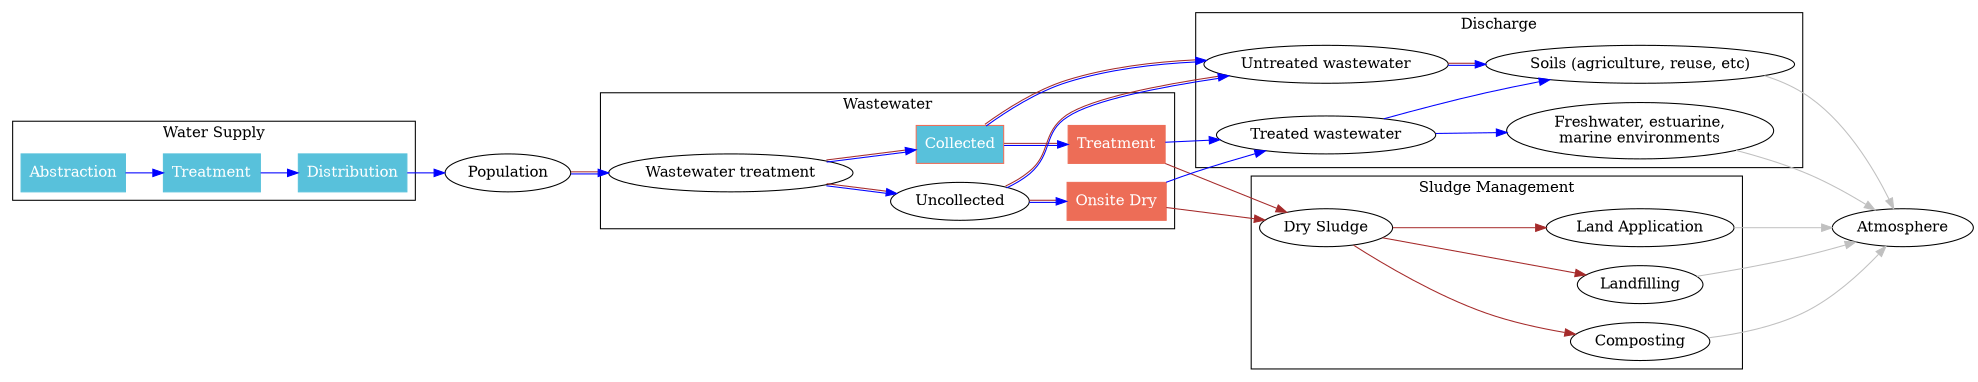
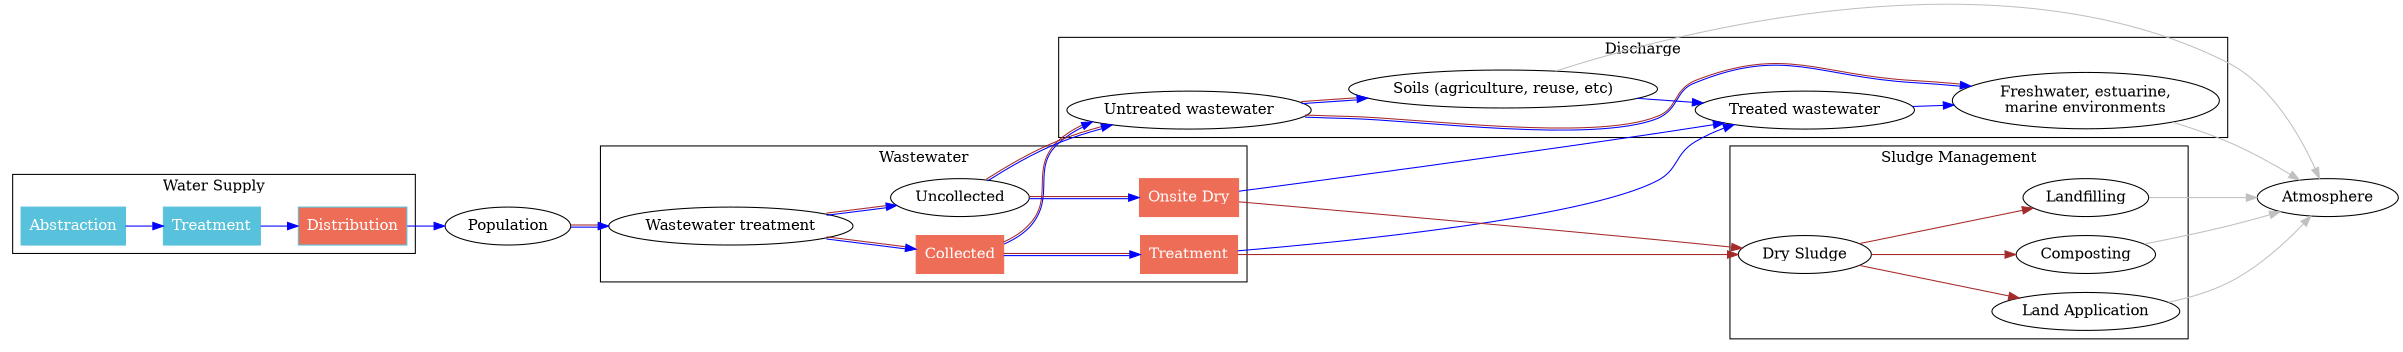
edge "Treated wastewater" -> "Soils (agriculture, reuse, etc)": reversed
edge "Untreated wastewater" -> "Freshwater, estuarine, marine environments": added
node "Collected": fillcolor #58c1db -> #ed6d57
node "Distribution": fillcolor #58c1db -> #ed6d57
